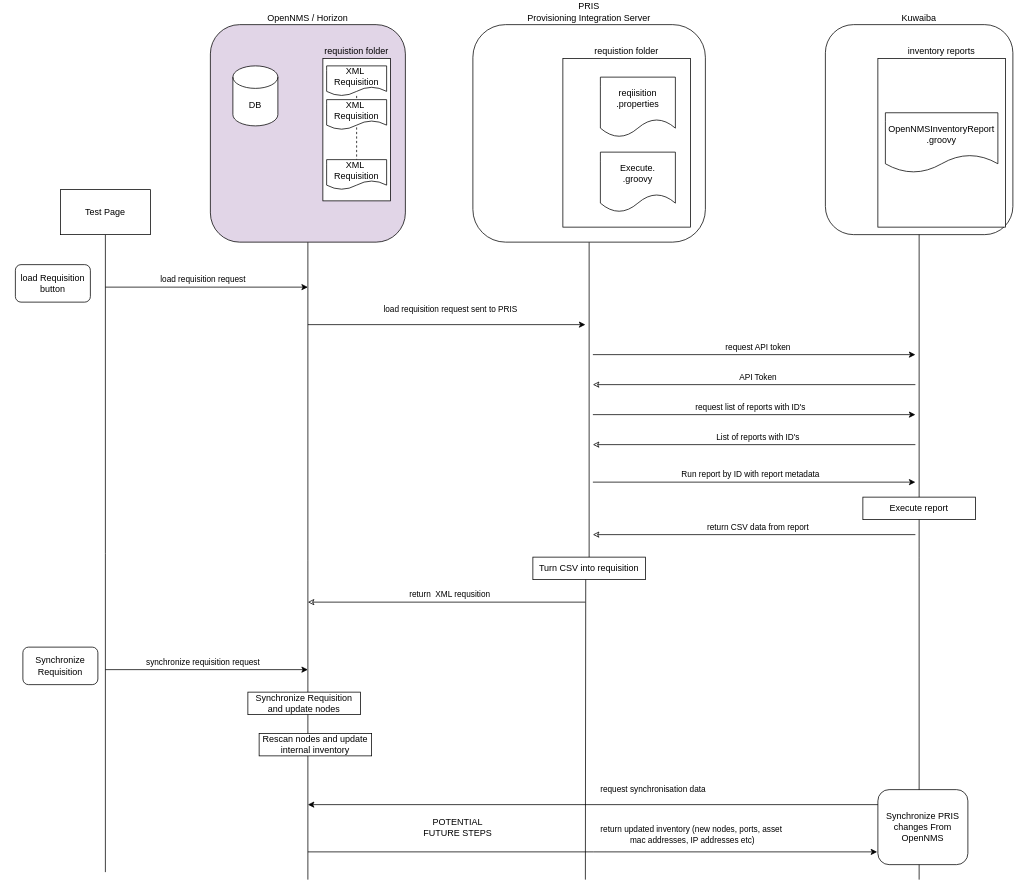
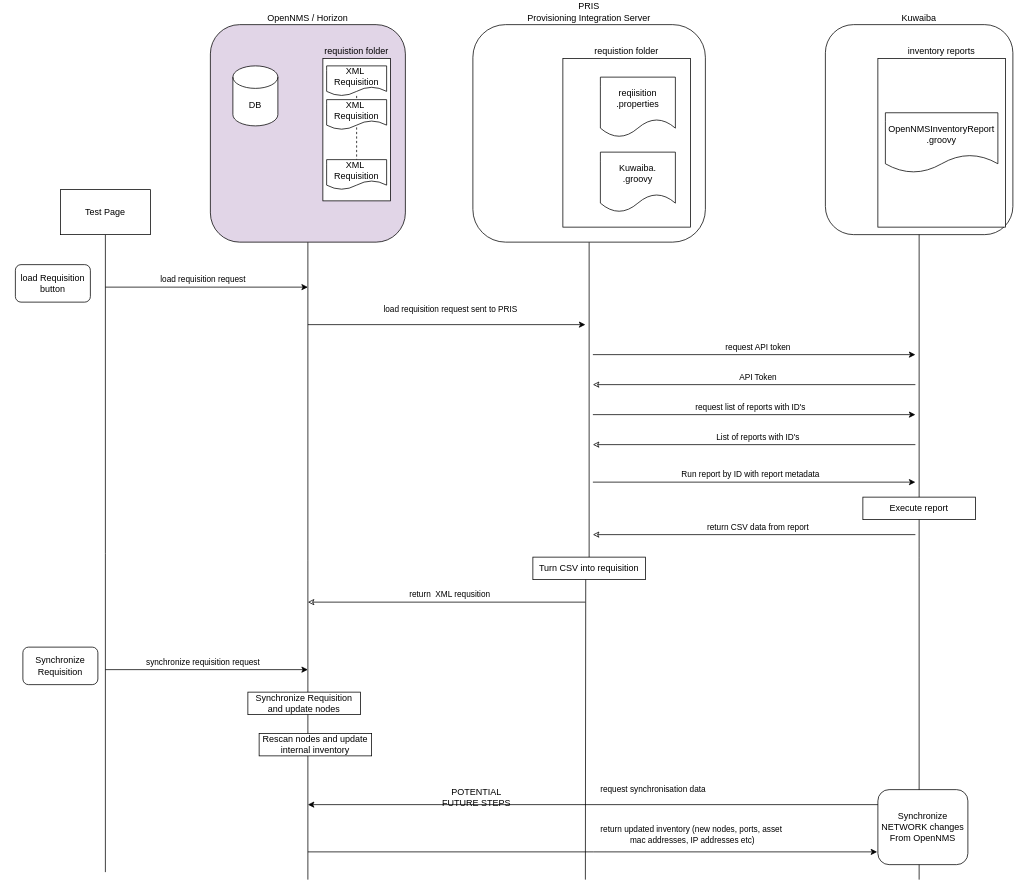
node "Execute. .groovy": label "Execute. .groovy" -> "Kuwaiba. .groovy"
node "POTENTIAL FUTURE STEPS": moved (458, 827) -> (477, 797)
node "Synchronize PRIS changes From OpenNMS": label "Synchronize PRIS changes From OpenNMS" -> "Synchronize NETWORK changes From OpenNMS"
